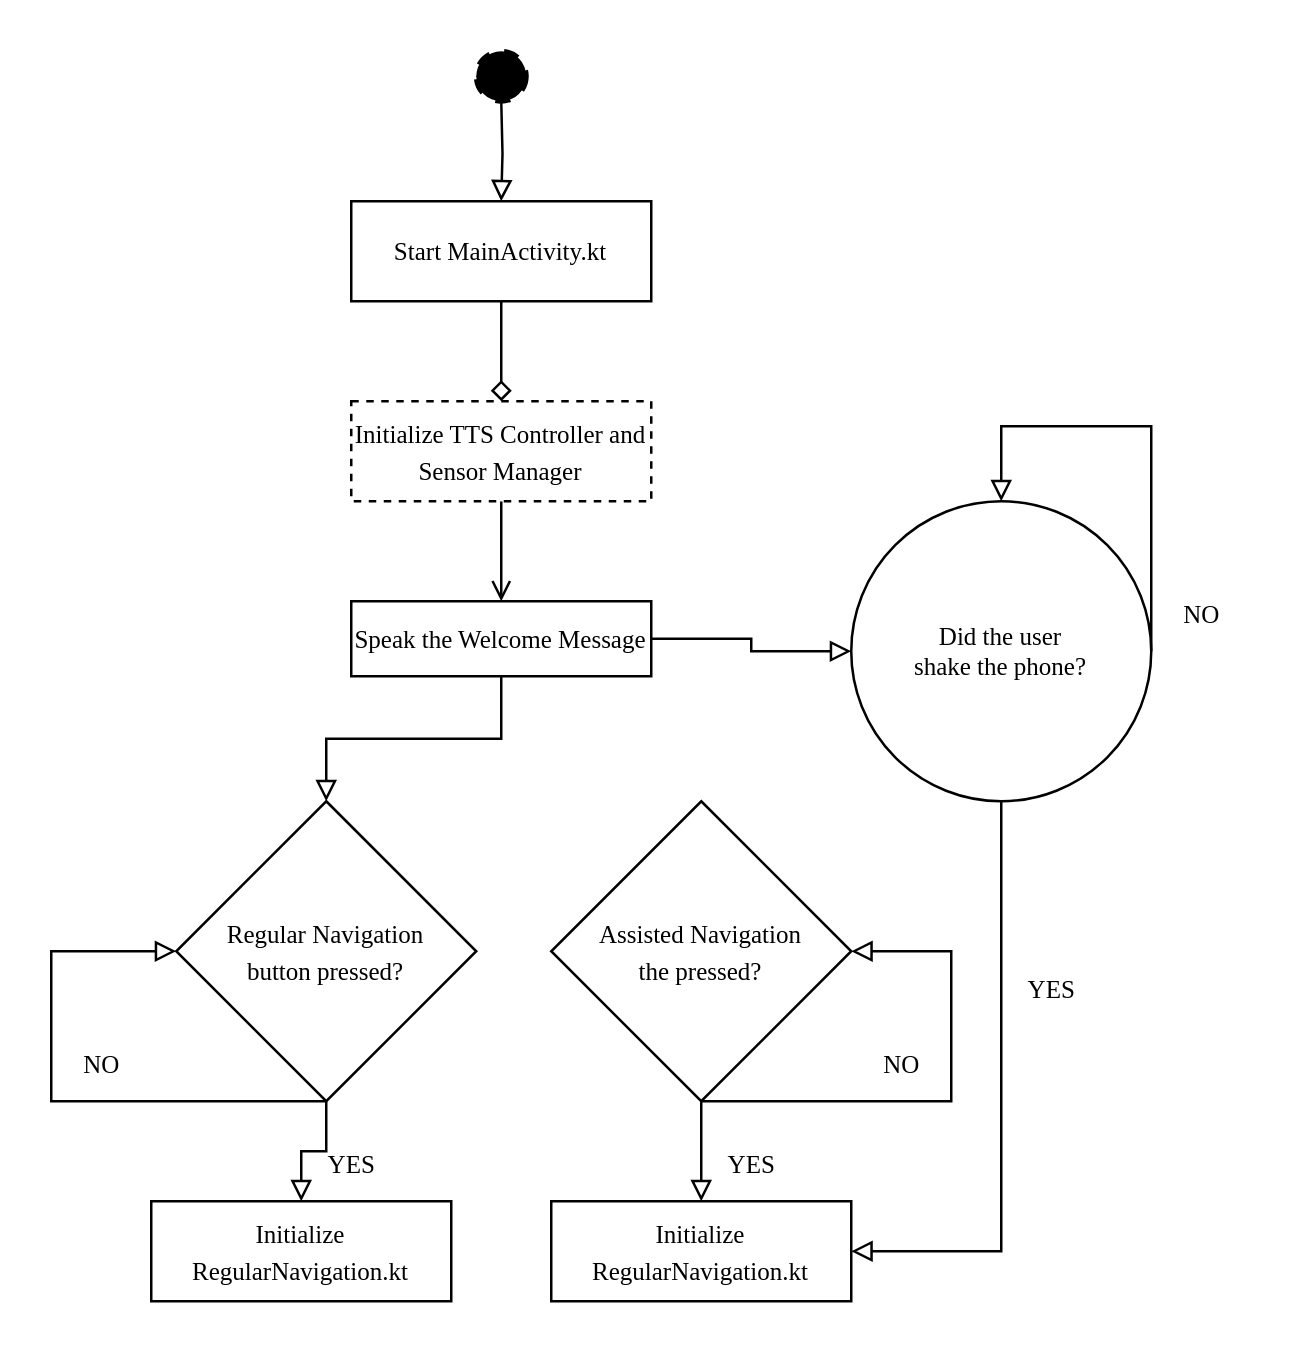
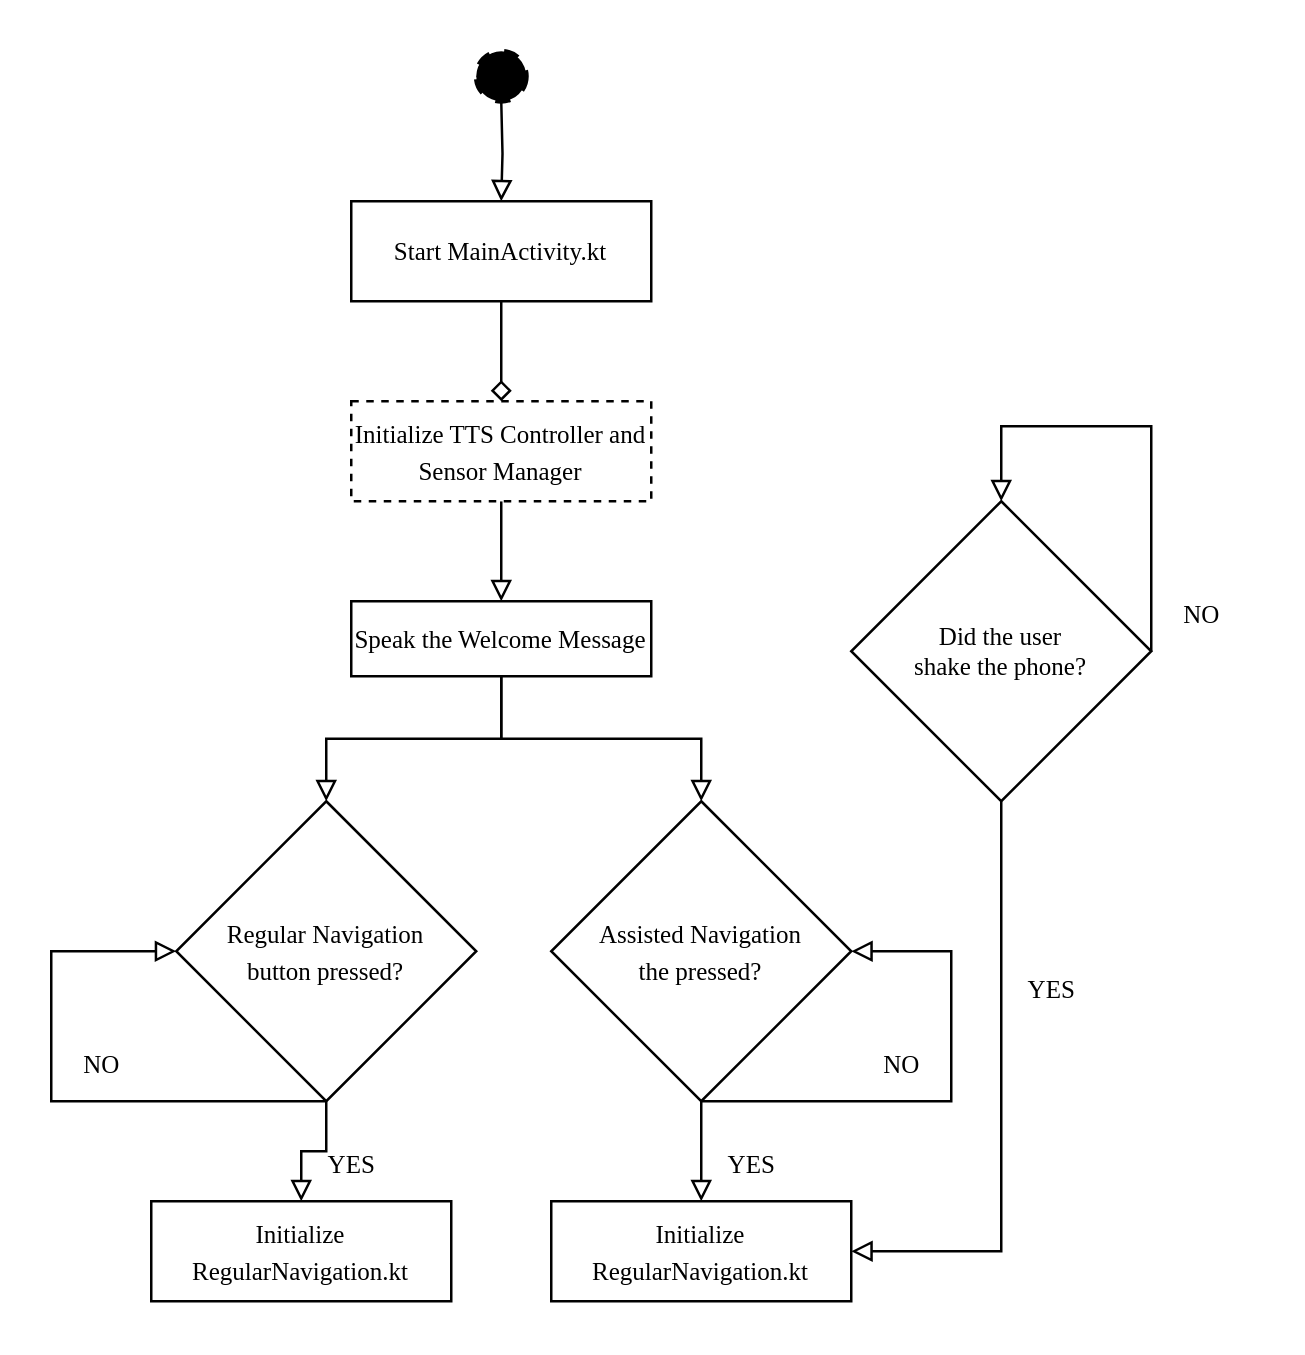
edge "Initialize TTS Controller and Sensor Manager" -> "Speak the Welcome Message": arrowhead open -> block
edge "Speak the Welcome Message" -> "Did the user shake the phone?": removed
node "Did the user shake the phone?": shape ellipse -> diamond
edge "Speak the Welcome Message" -> "Assisted Navigation the pressed?": added
